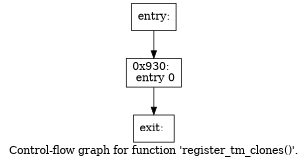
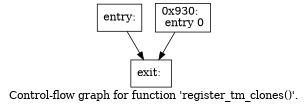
edge "entry:" -> "0x930:": now "entry:" -> "exit:"
